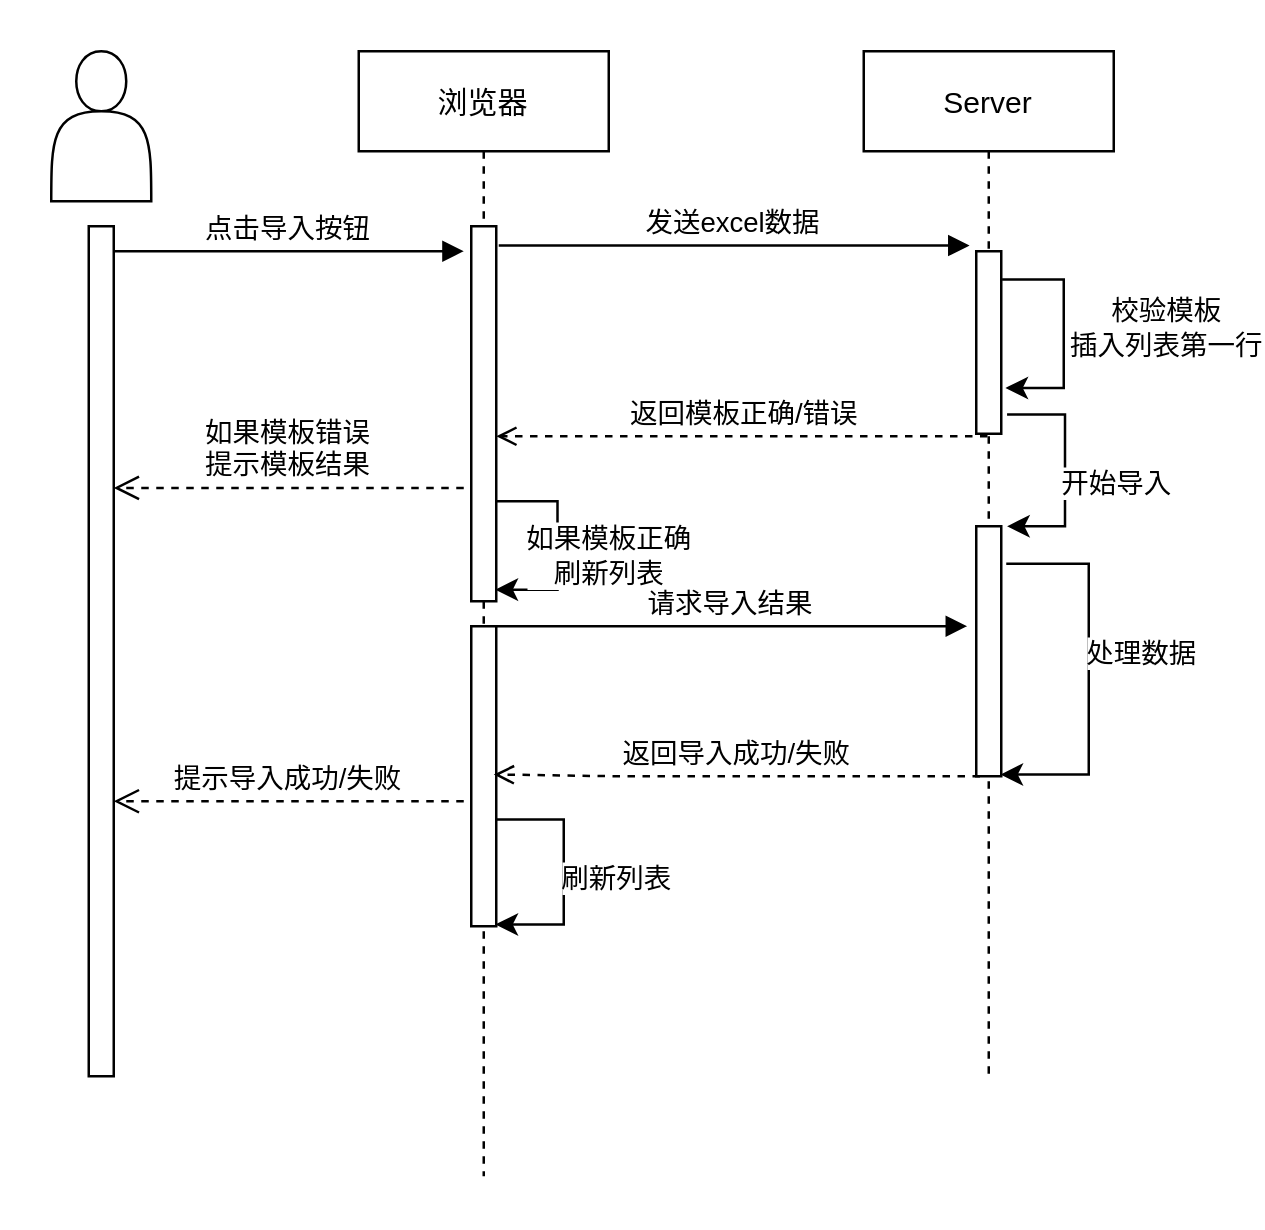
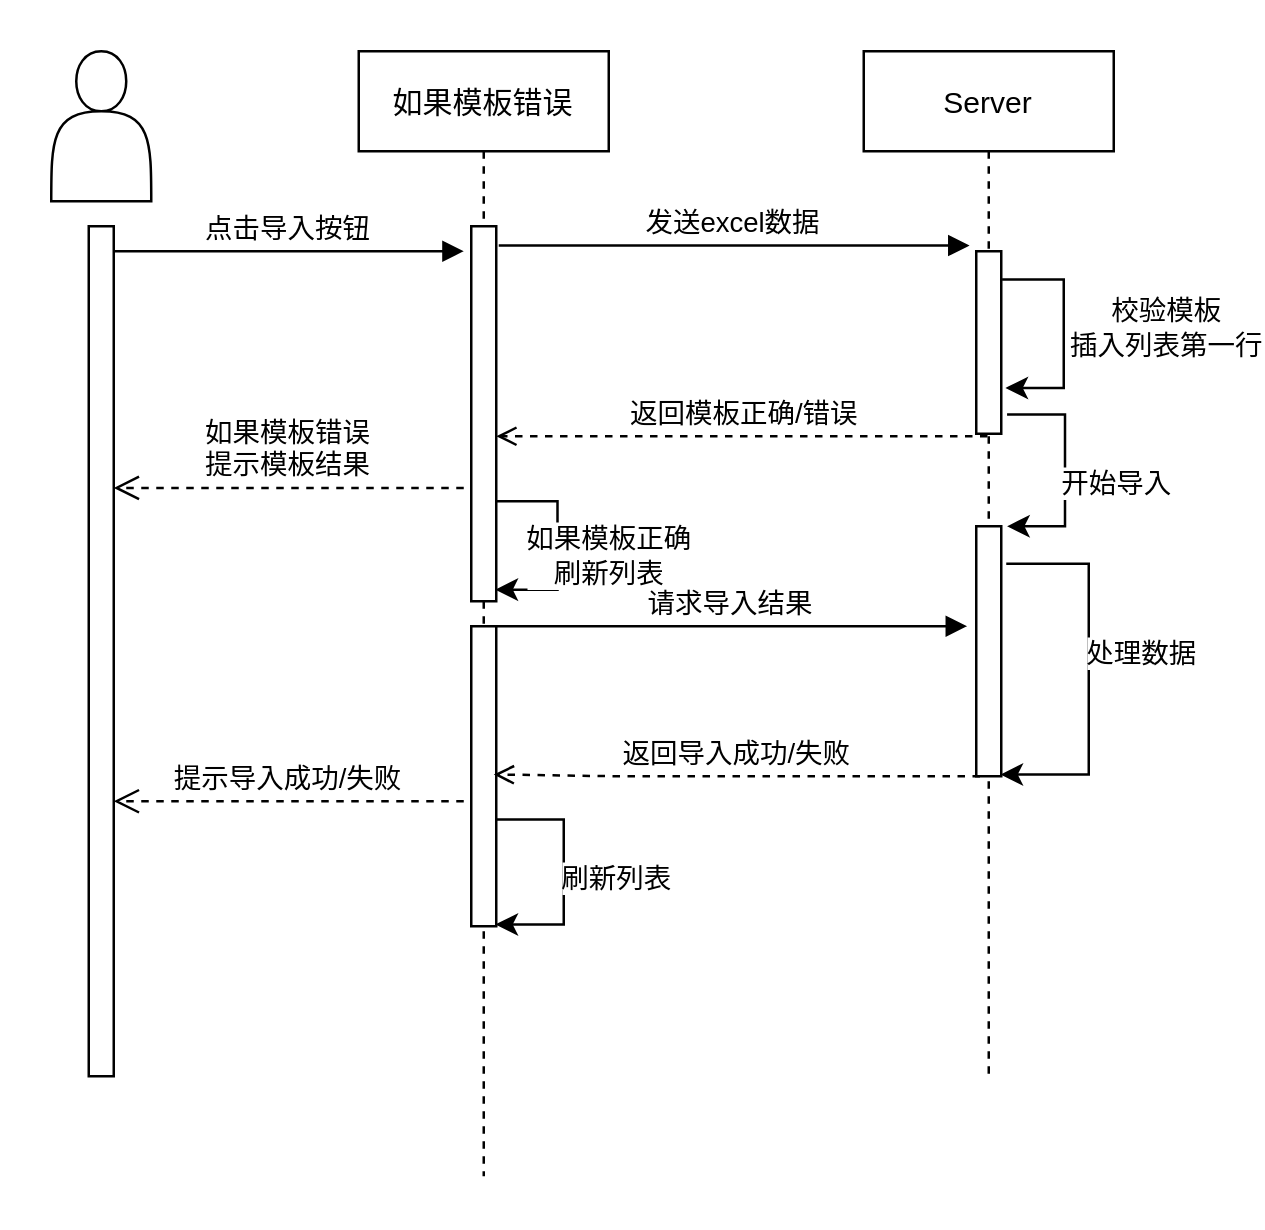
node "浏览器": label "浏览器" -> "如果模板错误"
